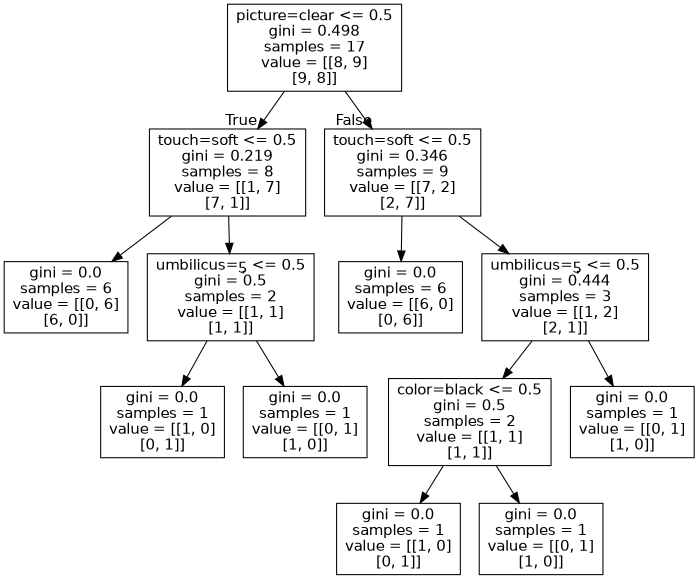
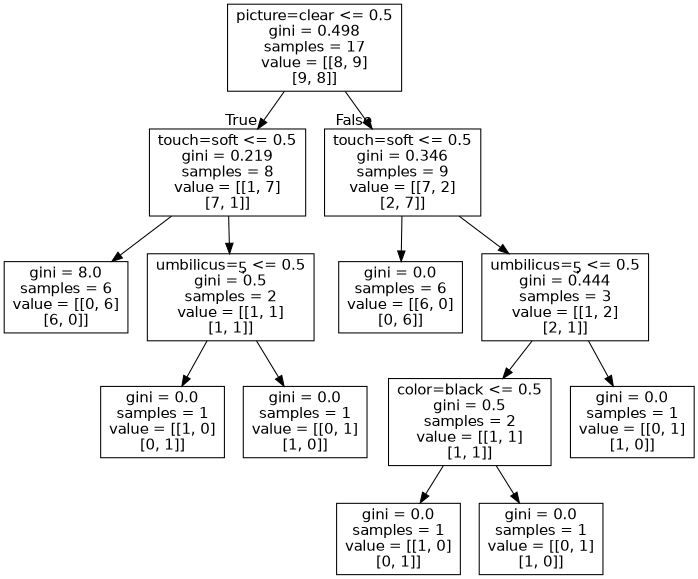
node "gini = 0.0 samples = 6 value = [[0, 6] [6, 0]]": label "gini = 0.0 samples = 6 value = [[0, 6] [6, 0]]" -> "gini = 8.0 samples = 6 value = [[0, 6] [6, 0]]"
